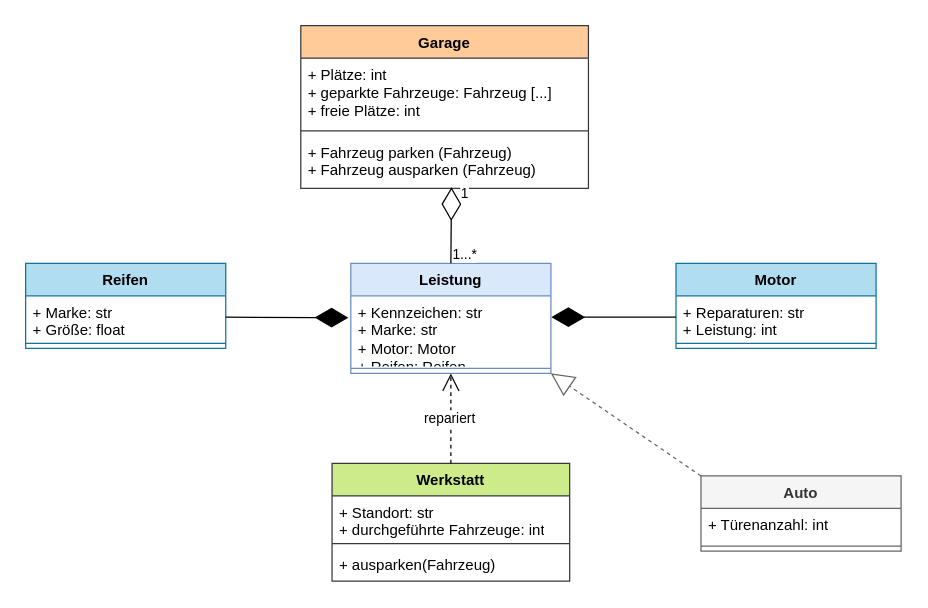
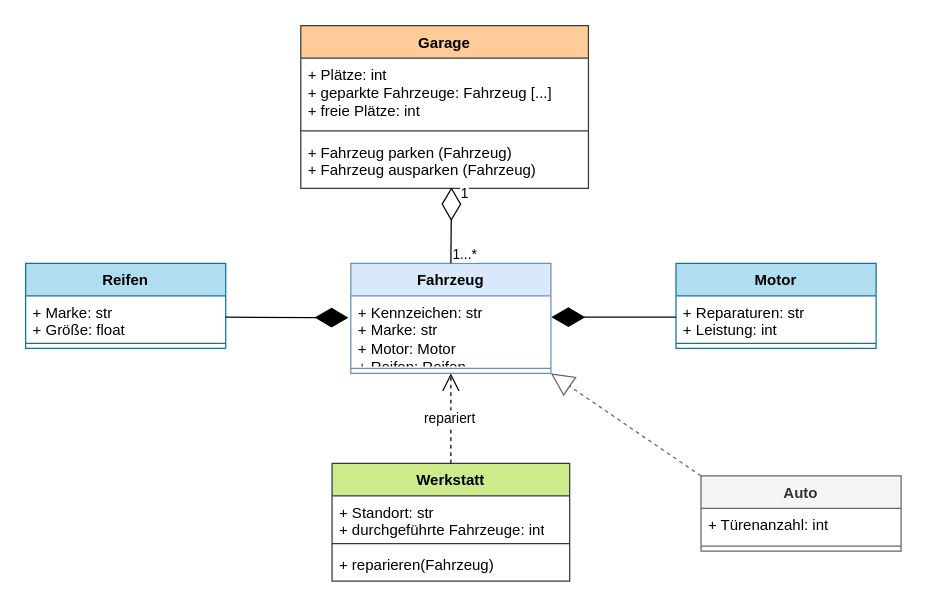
node "Leistung": label "Leistung" -> "Fahrzeug"
node "+ ausparken(Fahrzeug)": label "+ ausparken(Fahrzeug)" -> "+ reparieren(Fahrzeug)"
